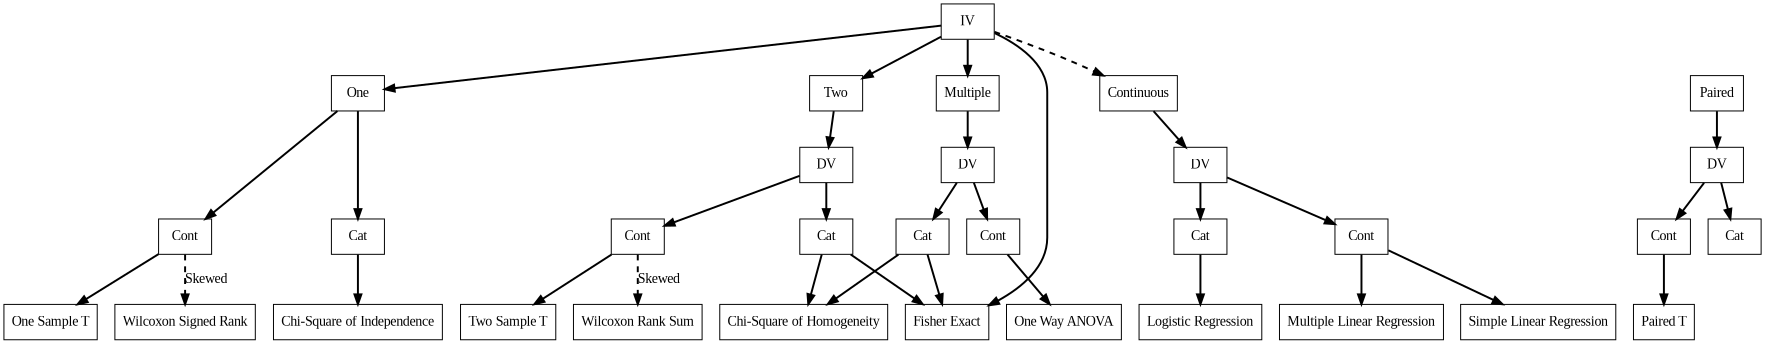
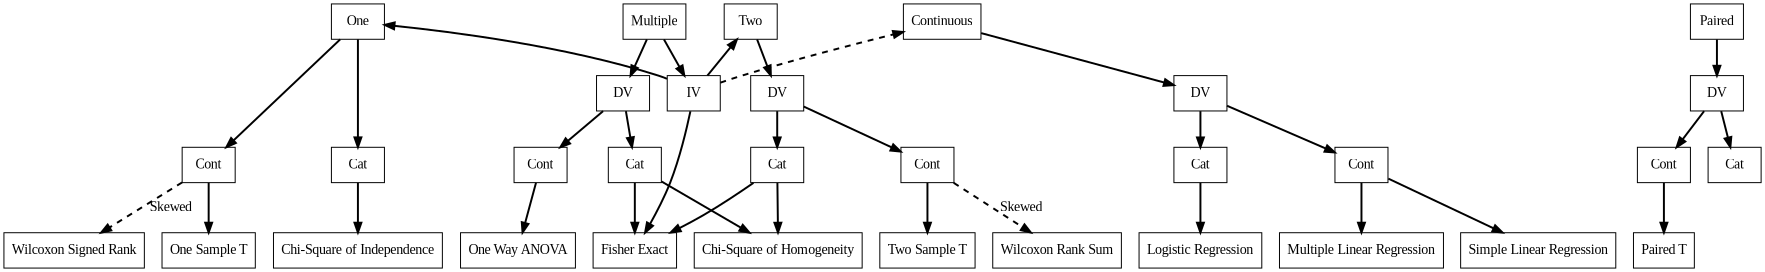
edge "IV" -> "Multiple": reversed
